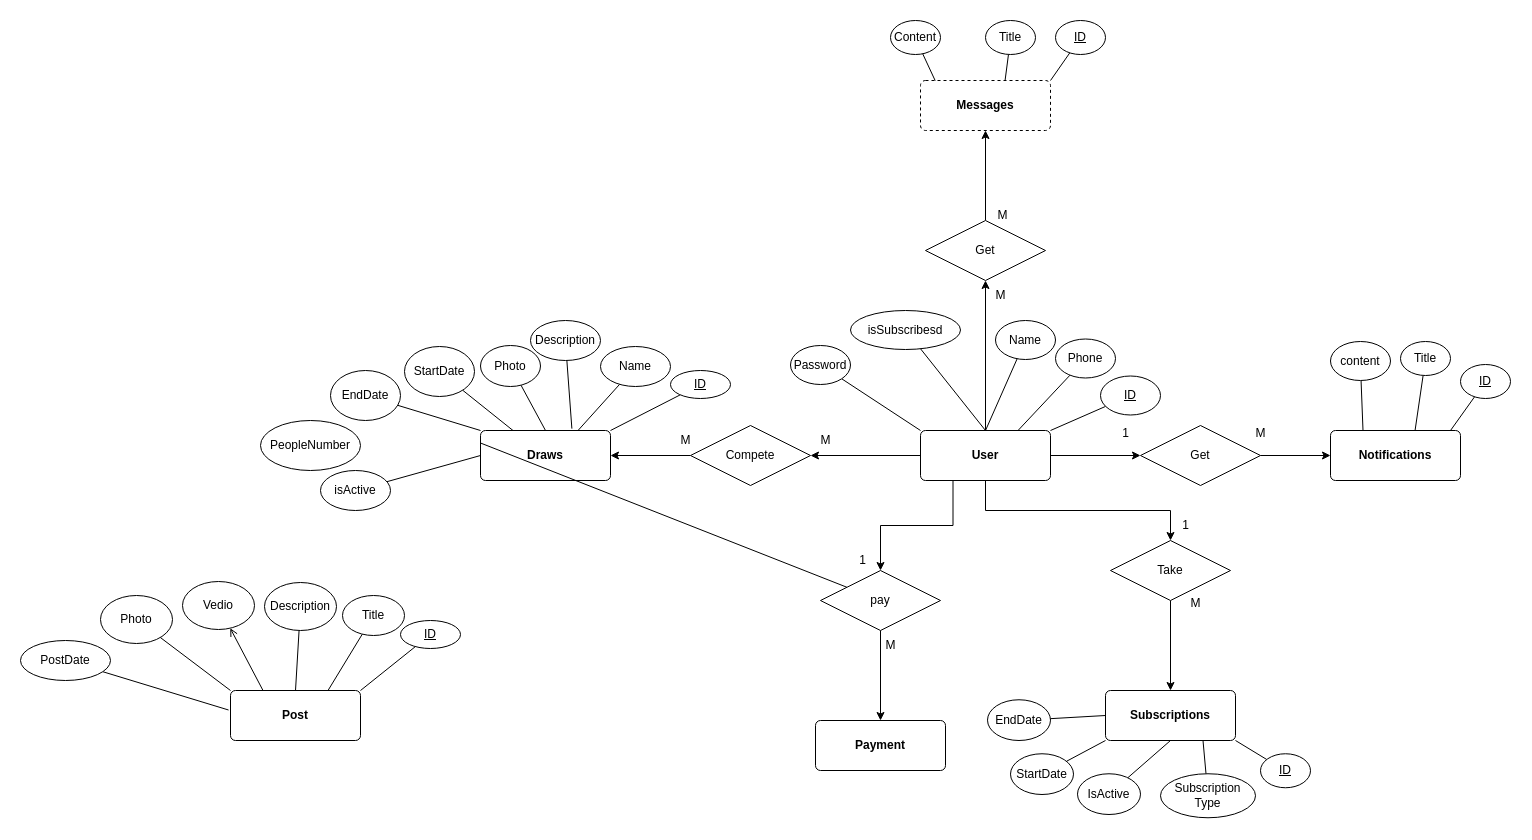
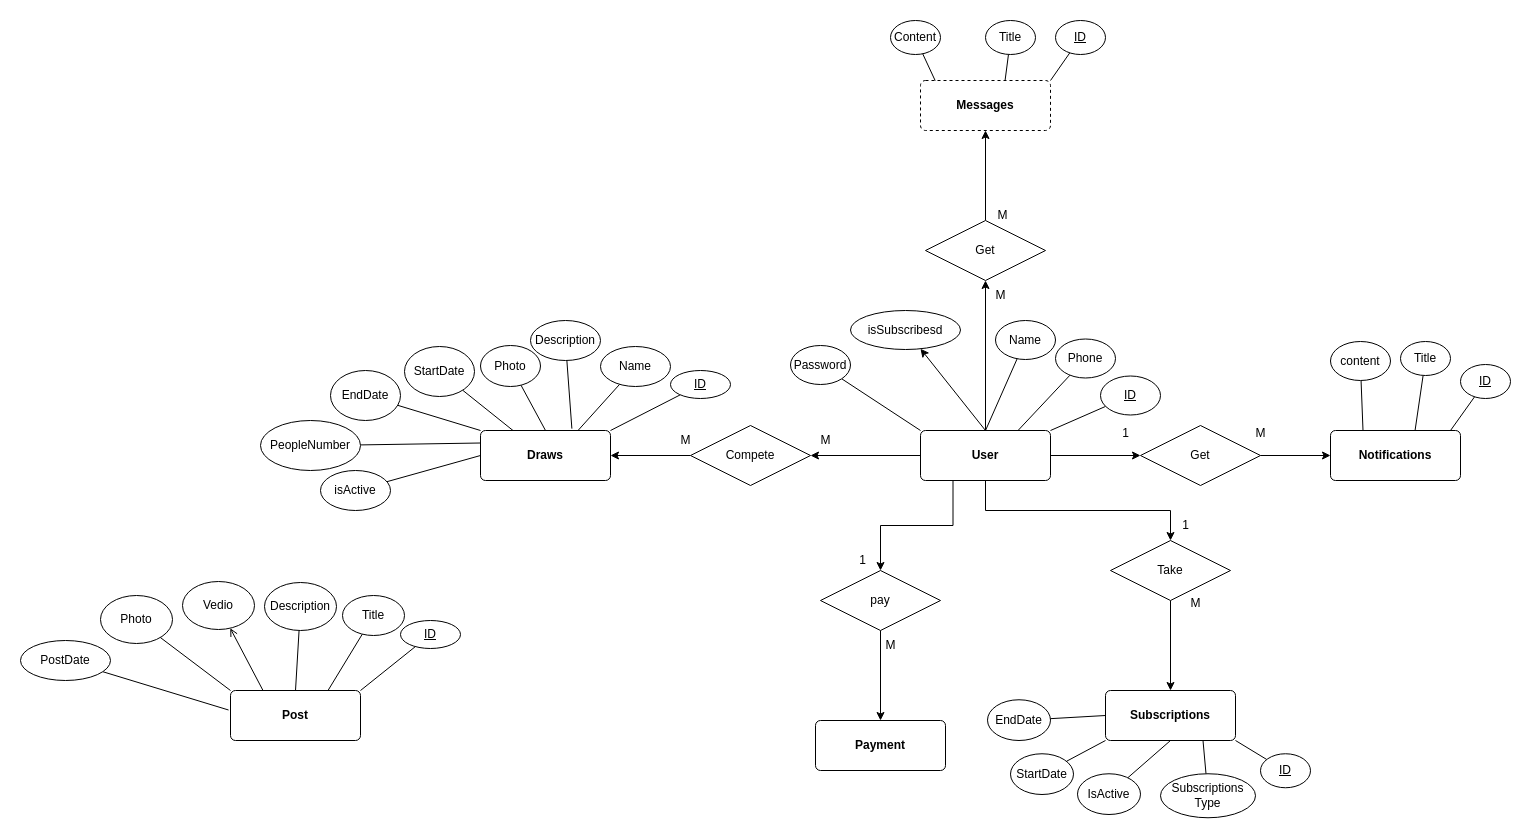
edge "isSubscribesd" -- "User": arrowhead none -> classic
edge "Draws" -- "pay": now "Draws" -- "PeopleNumber"
node "Subscription Type": label "Subscription Type" -> "Subscriptions Type"
